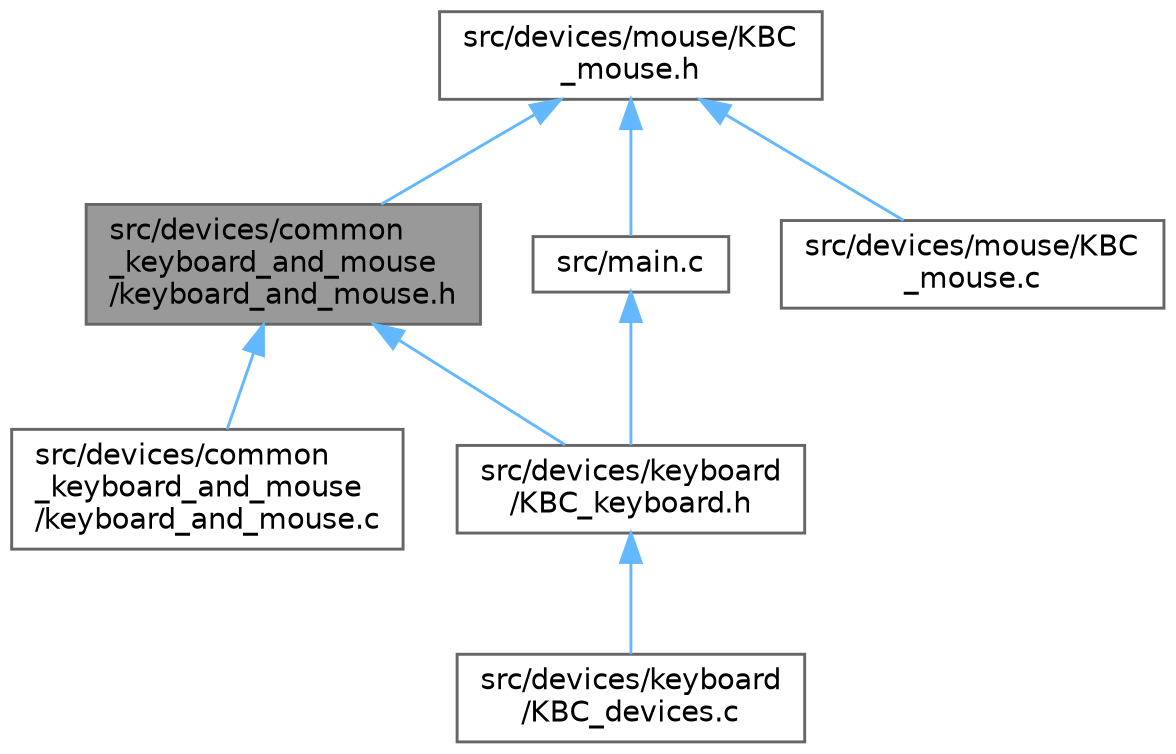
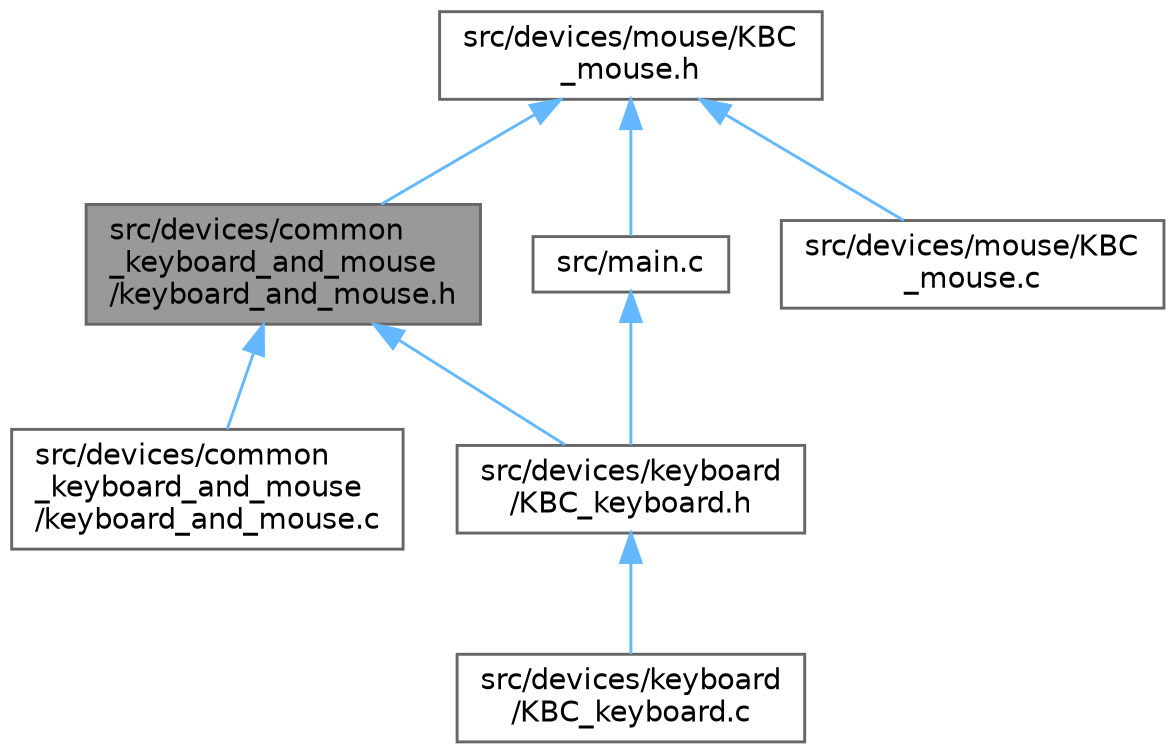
node "src/devices/keyboard /KBC_devices.c": label "src/devices/keyboard /KBC_devices.c" -> "src/devices/keyboard /KBC_keyboard.c"
